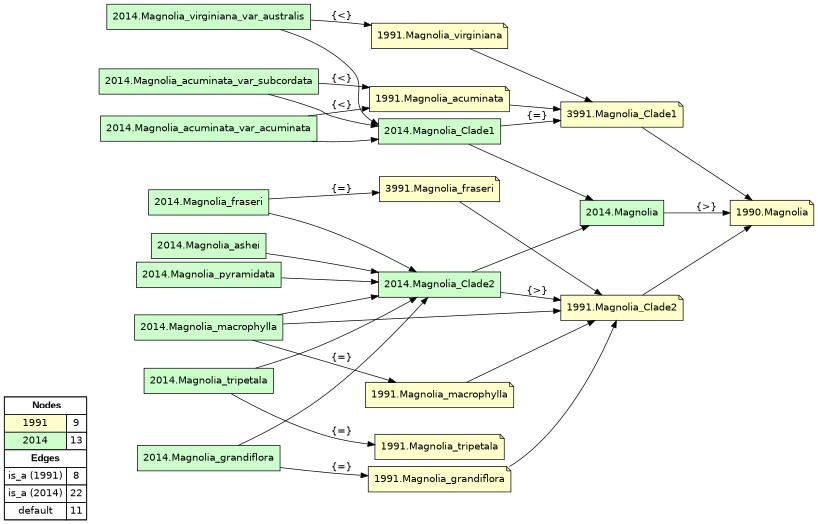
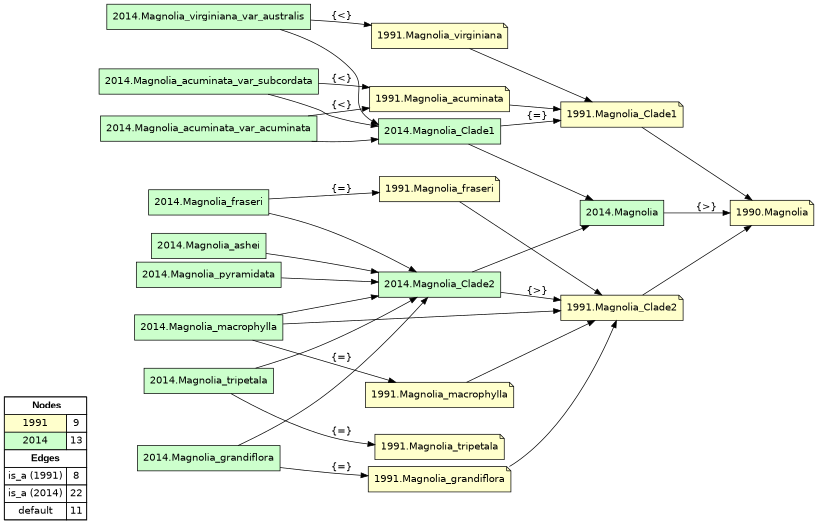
node "3991.Magnolia_Clade1": label "3991.Magnolia_Clade1" -> "1991.Magnolia_Clade1"
node "3991.Magnolia_fraseri": label "3991.Magnolia_fraseri" -> "1991.Magnolia_fraseri"
